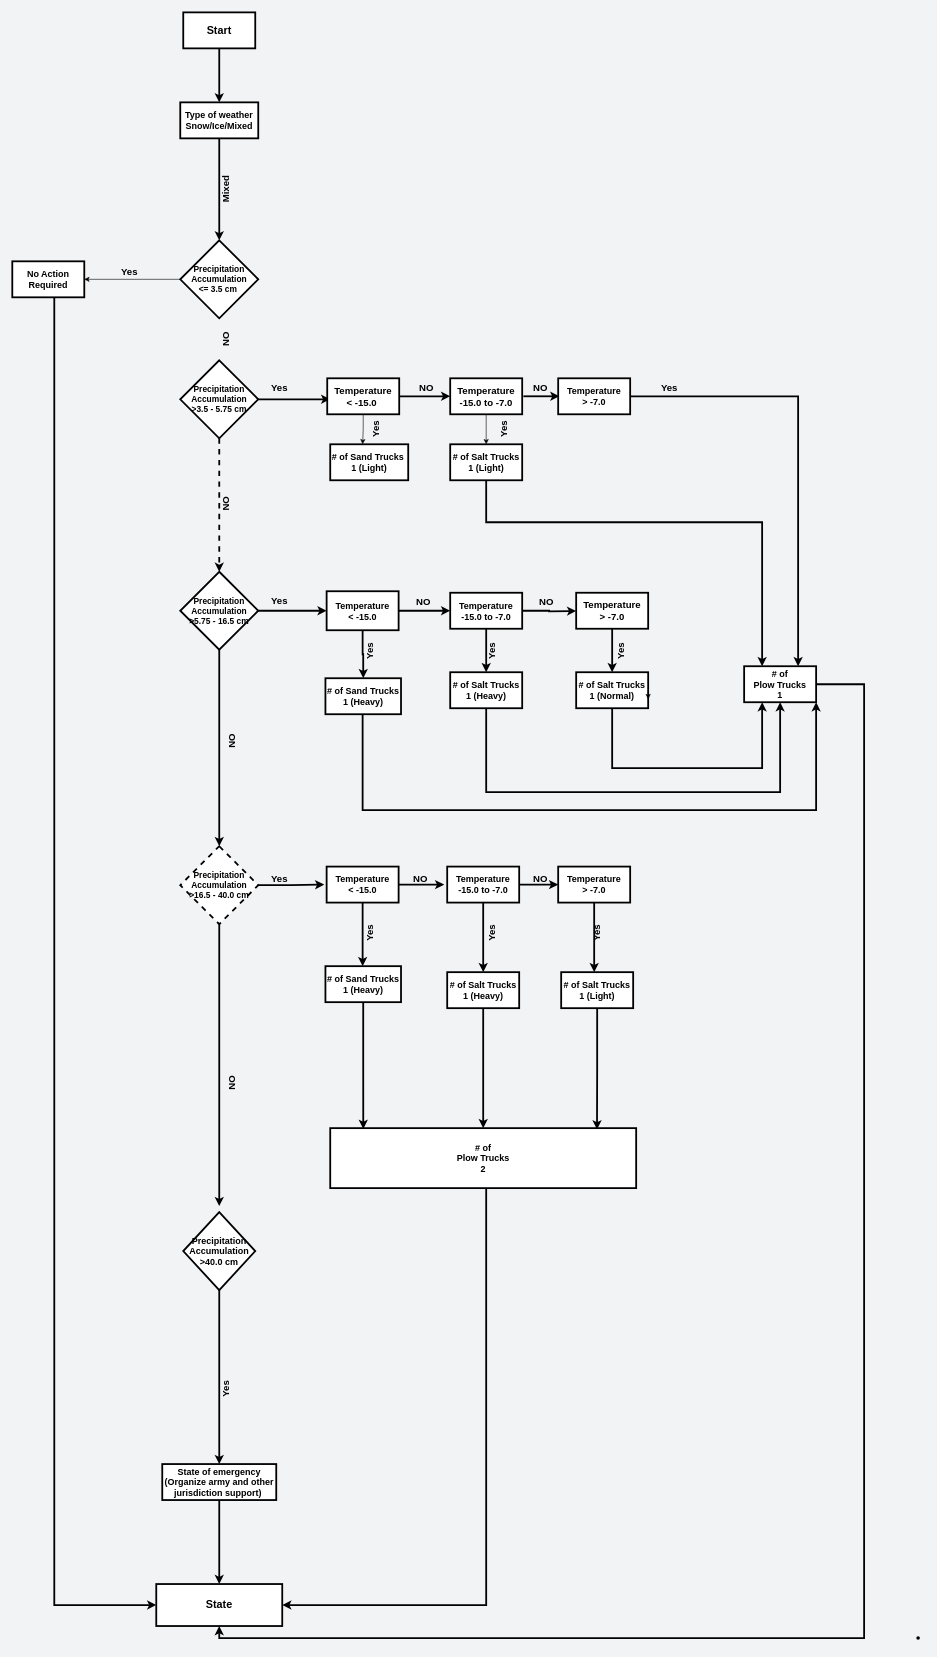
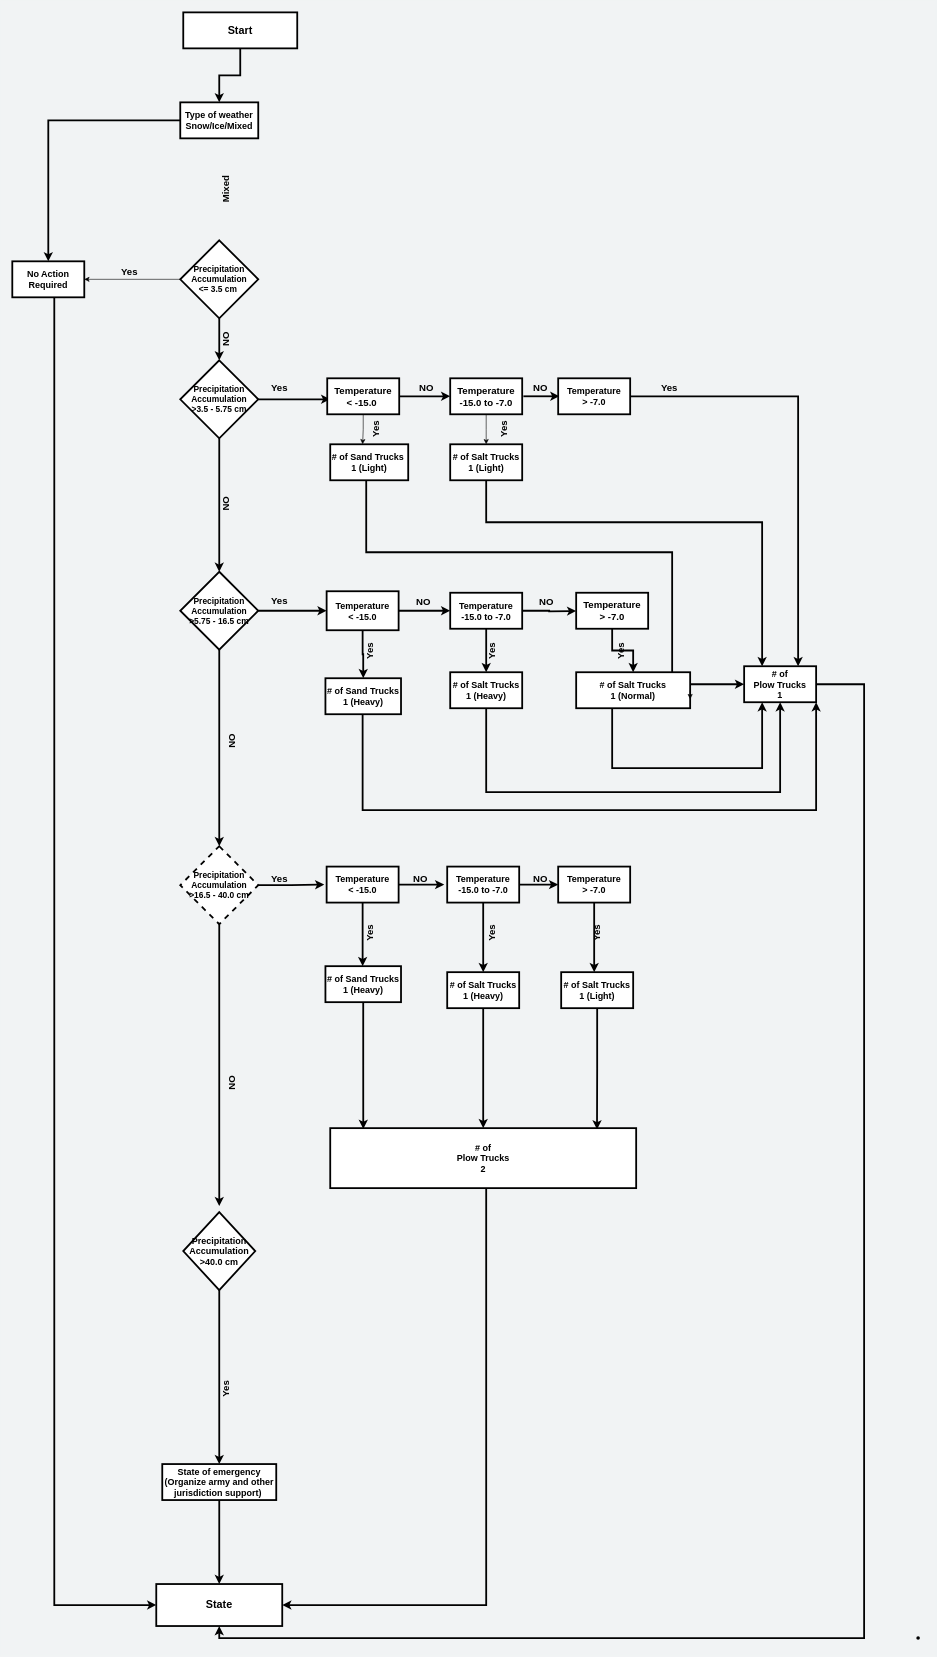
node "Start": size 72x36 -> 114x36
edge "Type of weather Snow/Ice/Mixed" -> "Precipitation Accumulation <= 3.5 cm": now "Type of weather Snow/Ice/Mixed" -> "No Action Required"
edge "Precipitation Accumulation <= 3.5 cm" -> "Precipitation Accumulation >3.5 - 5.75 cm": added
edge "Precipitation Accumulation >3.5 - 5.75 cm" -> "Precipitation Accumulation >5.75 - 16.5 cm": style dashed -> solid
edge "# of Sand Trucks 1 (Light)" -> "# of Plow Trucks 1": added
node "# of Salt Trucks 1 (Normal)": size 72x36 -> 114x36
